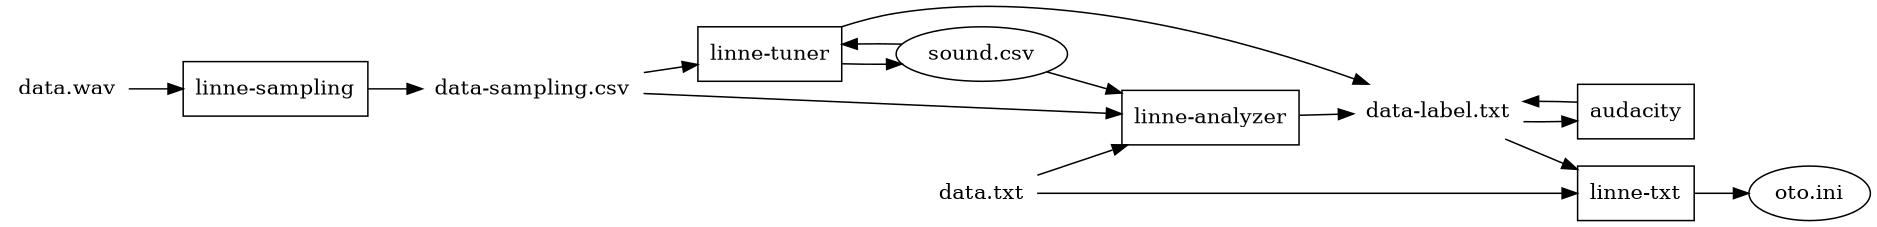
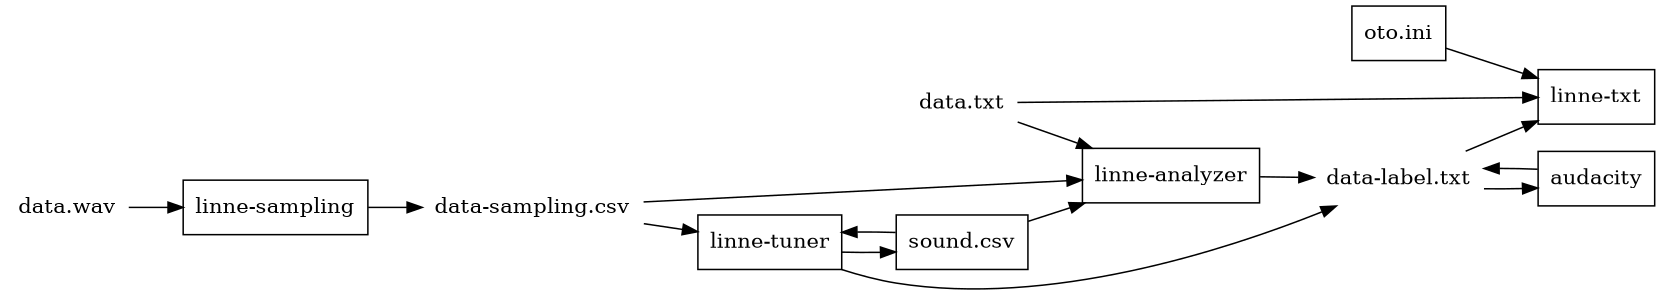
node "sound.csv": shape ellipse -> box
edge "linne-txt" -> "oto.ini": reversed
node "oto.ini": shape ellipse -> box
